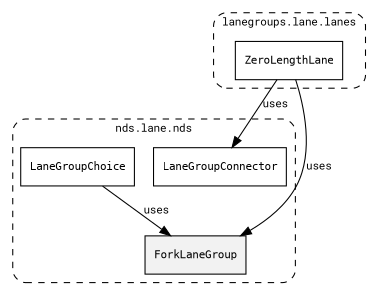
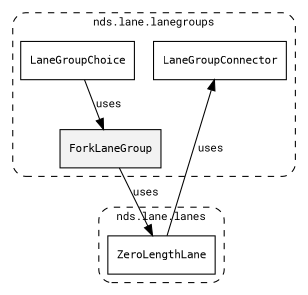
cluster "lanegroups.lane.lanes": label "lanegroups.lane.lanes" -> "nds.lane.lanes"
cluster "nds.lane.nds": label "nds.lane.nds" -> "nds.lane.lanegroups"
edge "ZeroLengthLane" -> "ForkLaneGroup": reversed
